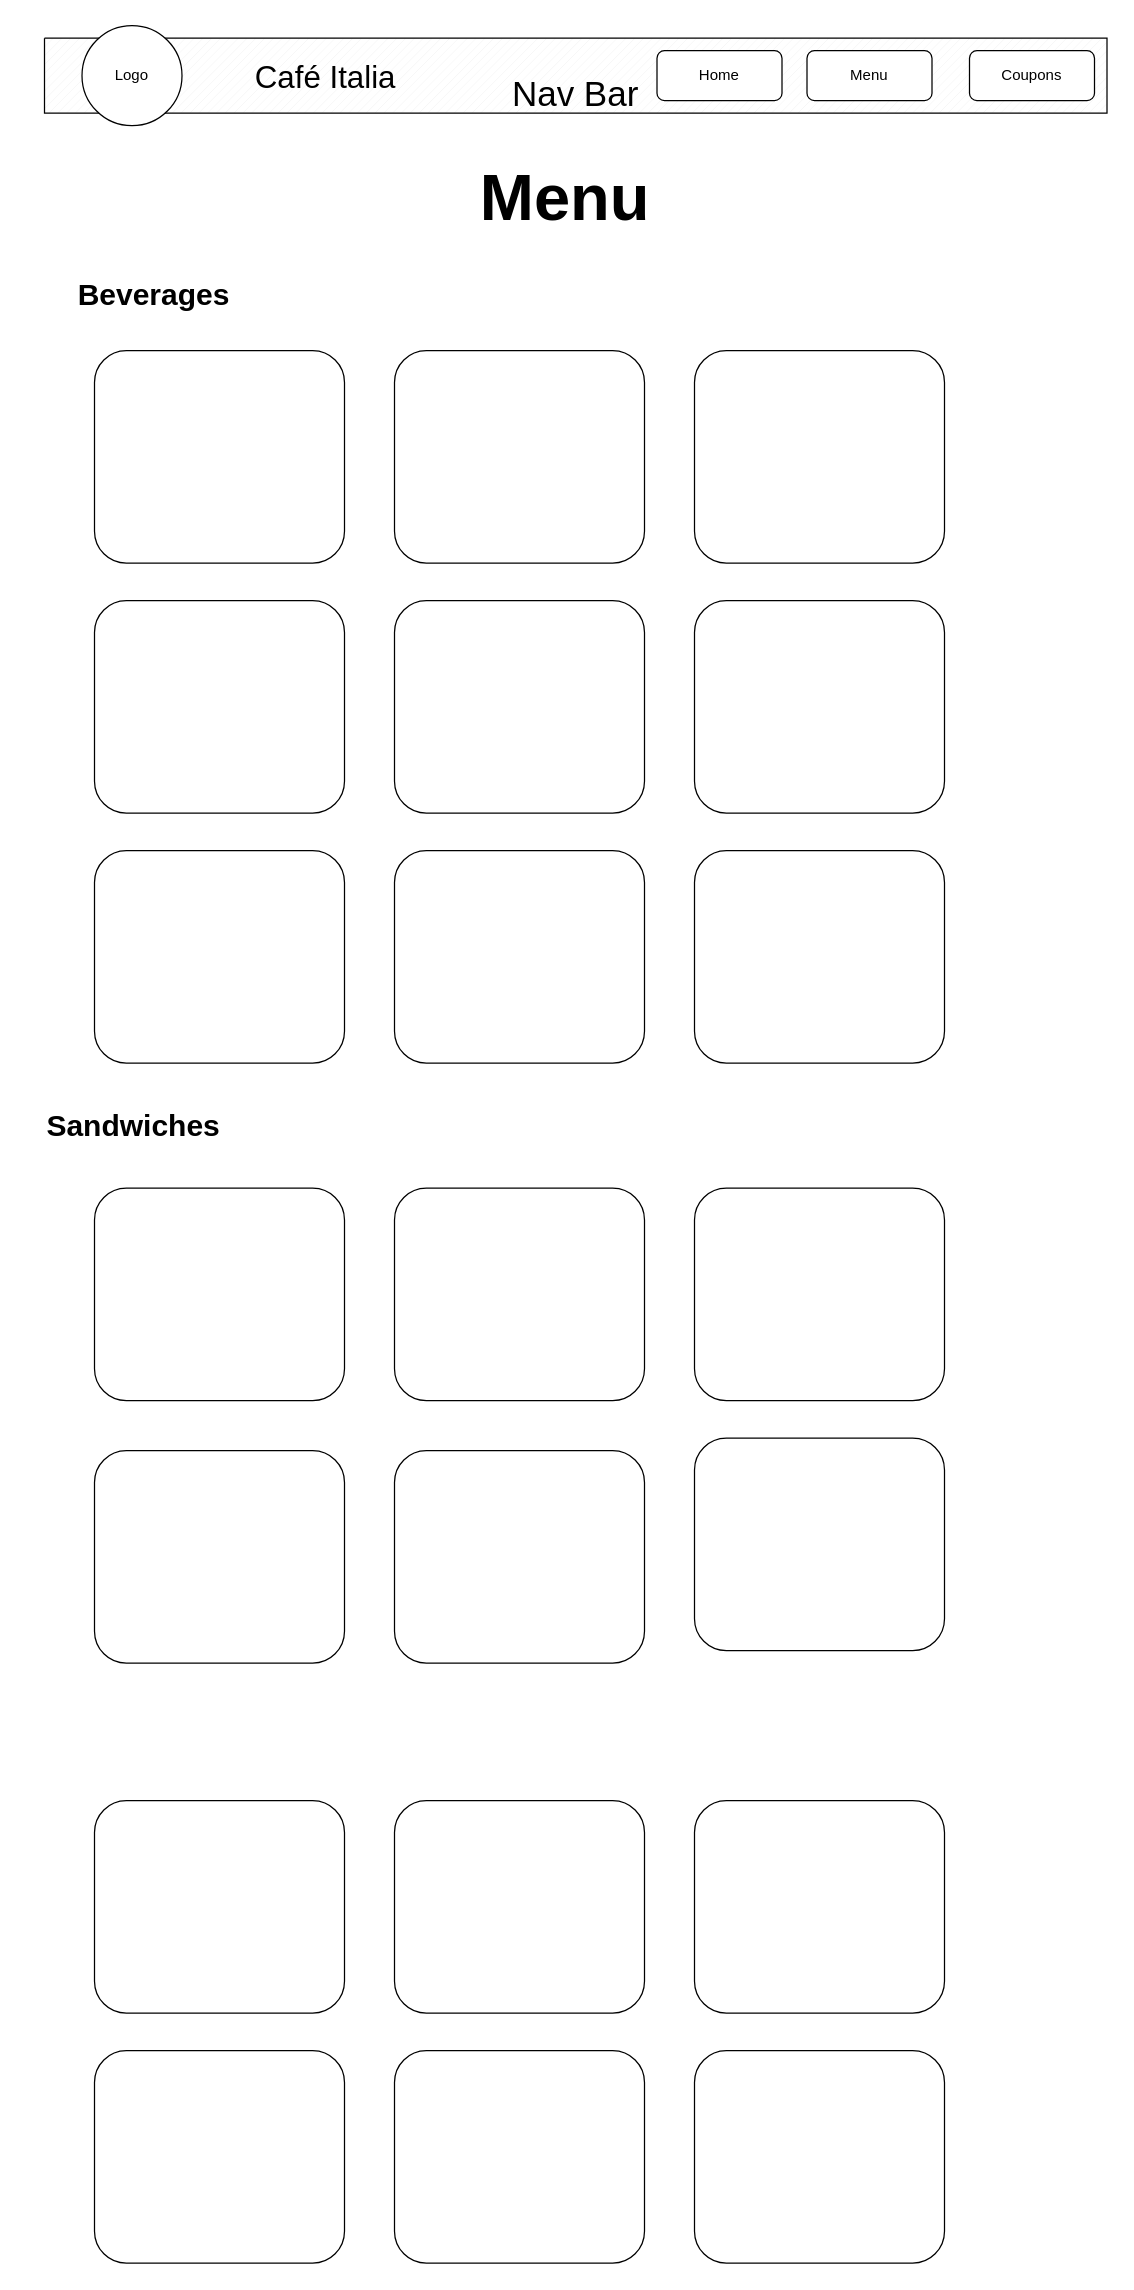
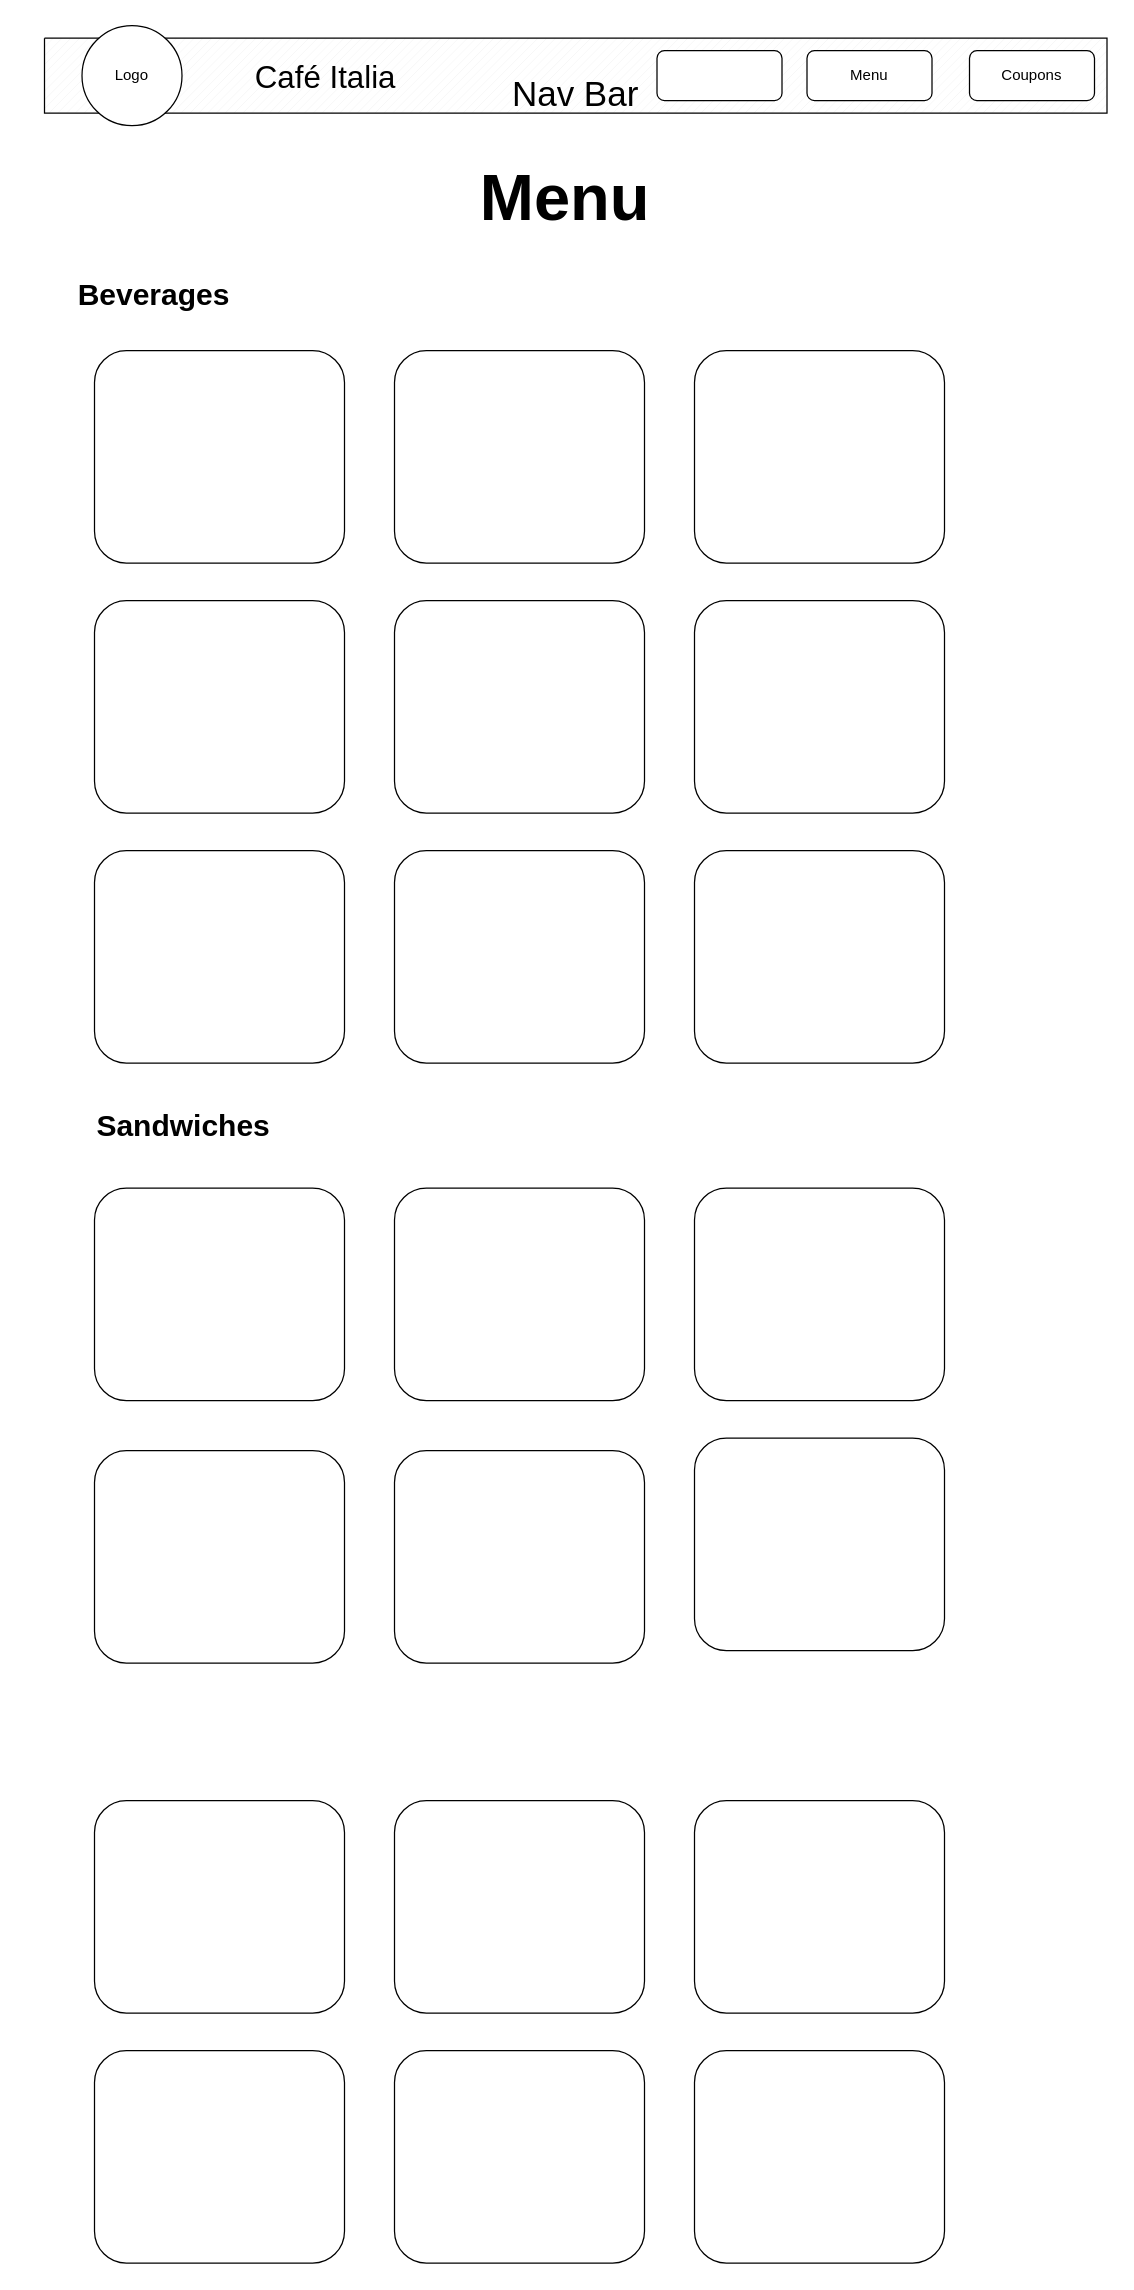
node "Home": removed
node "Sandwiches": moved (532, 1132) -> (582, 1132)
